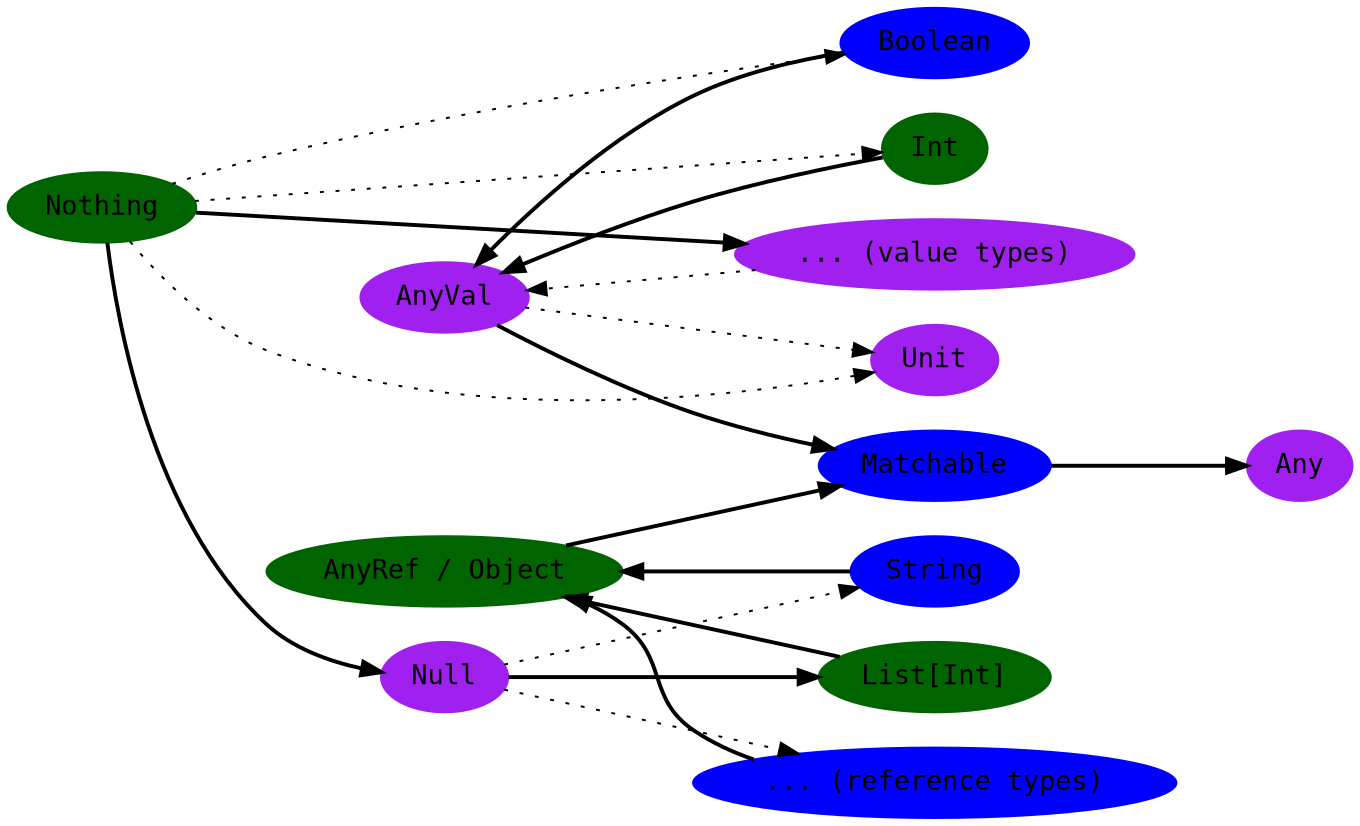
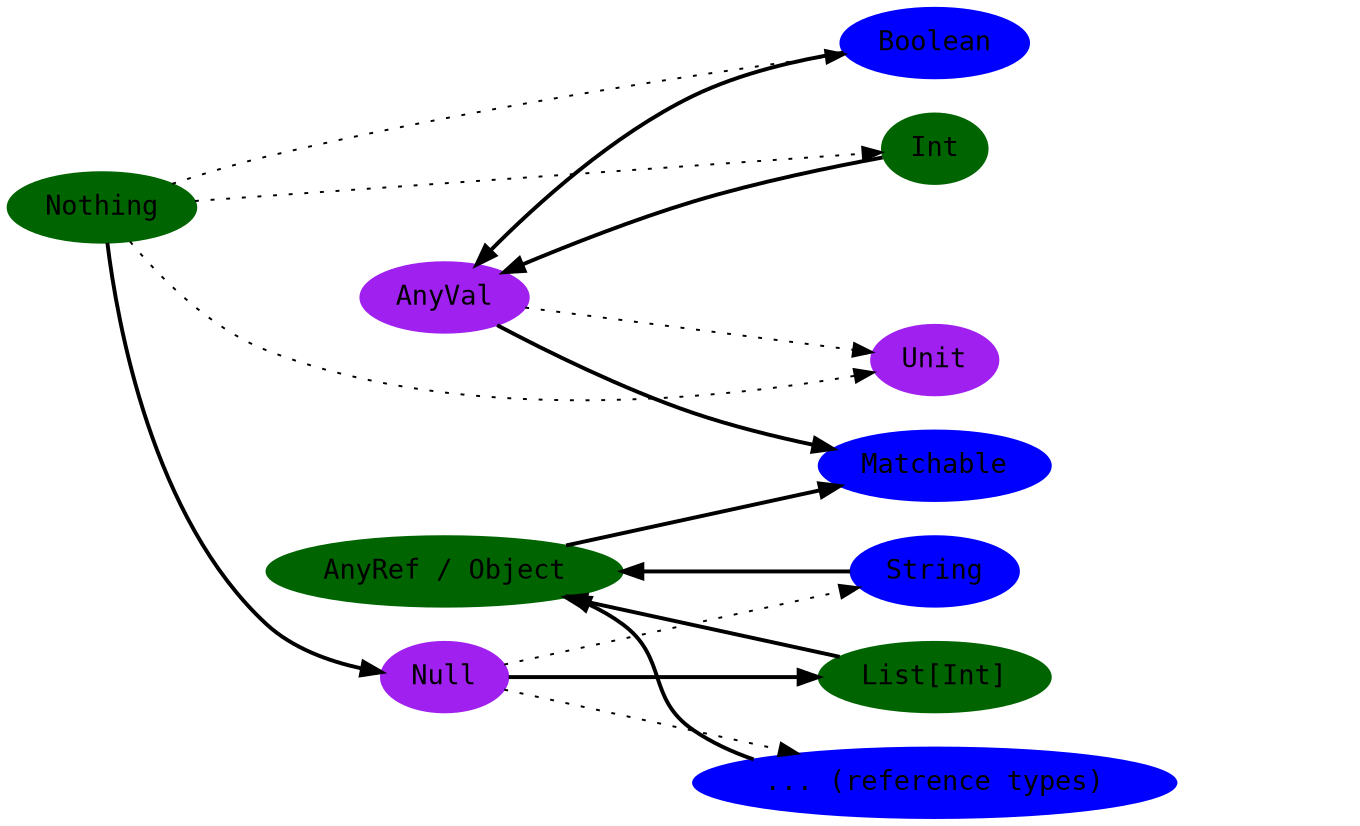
node "... (value types)": removed
node "Any": removed
